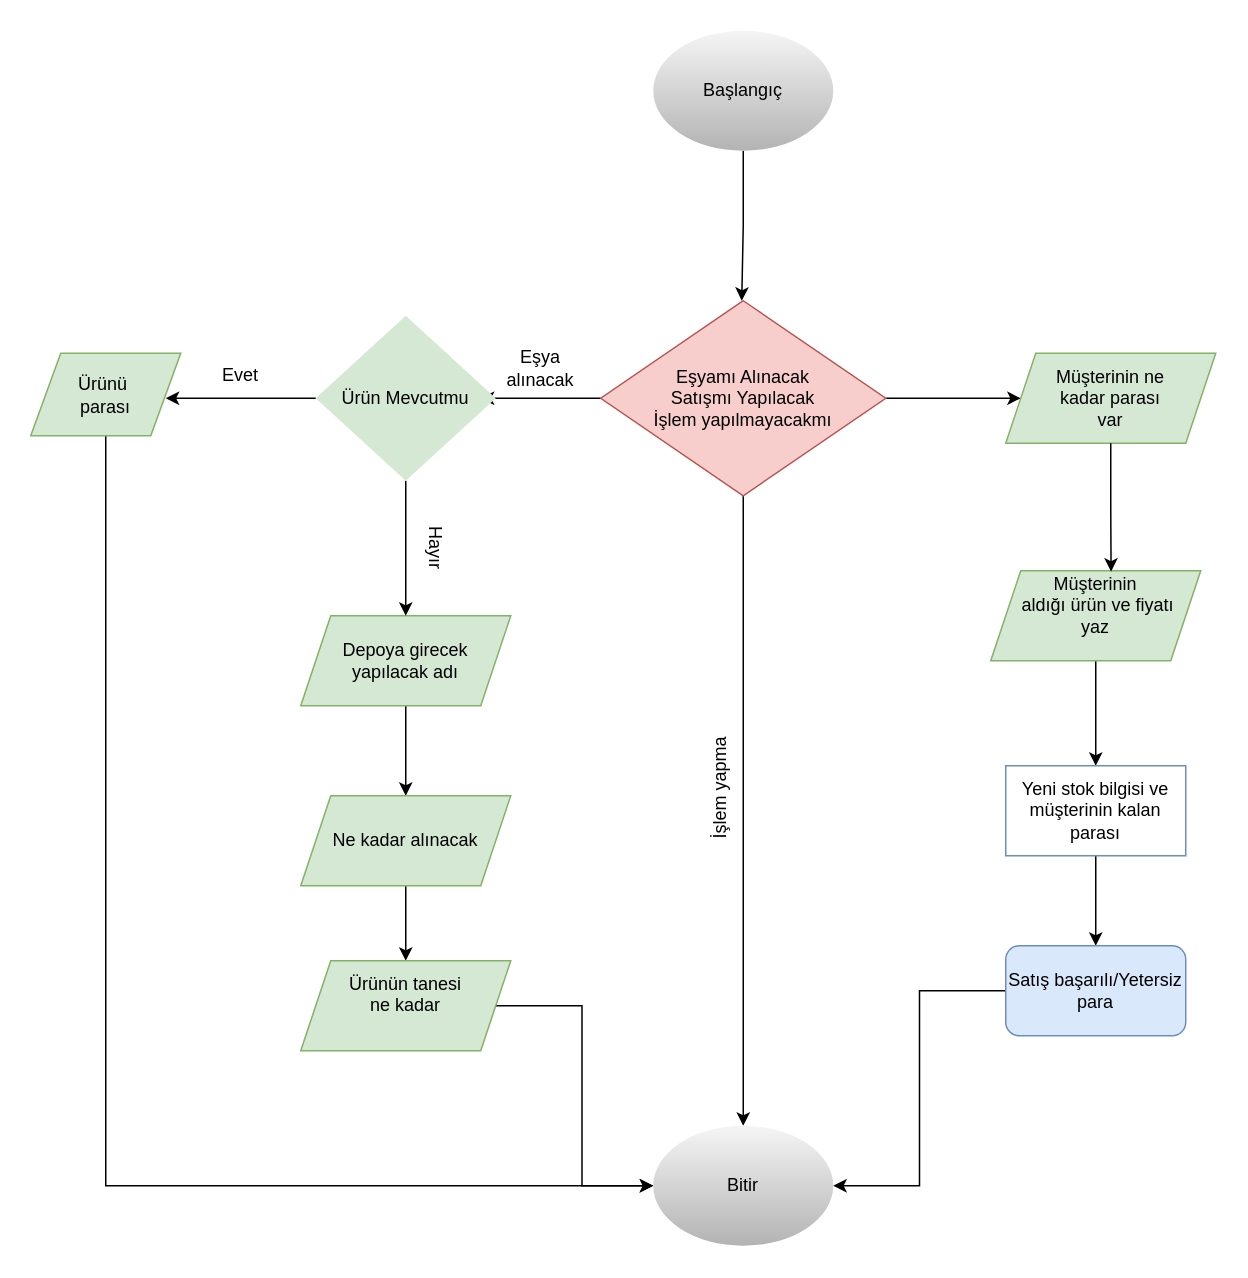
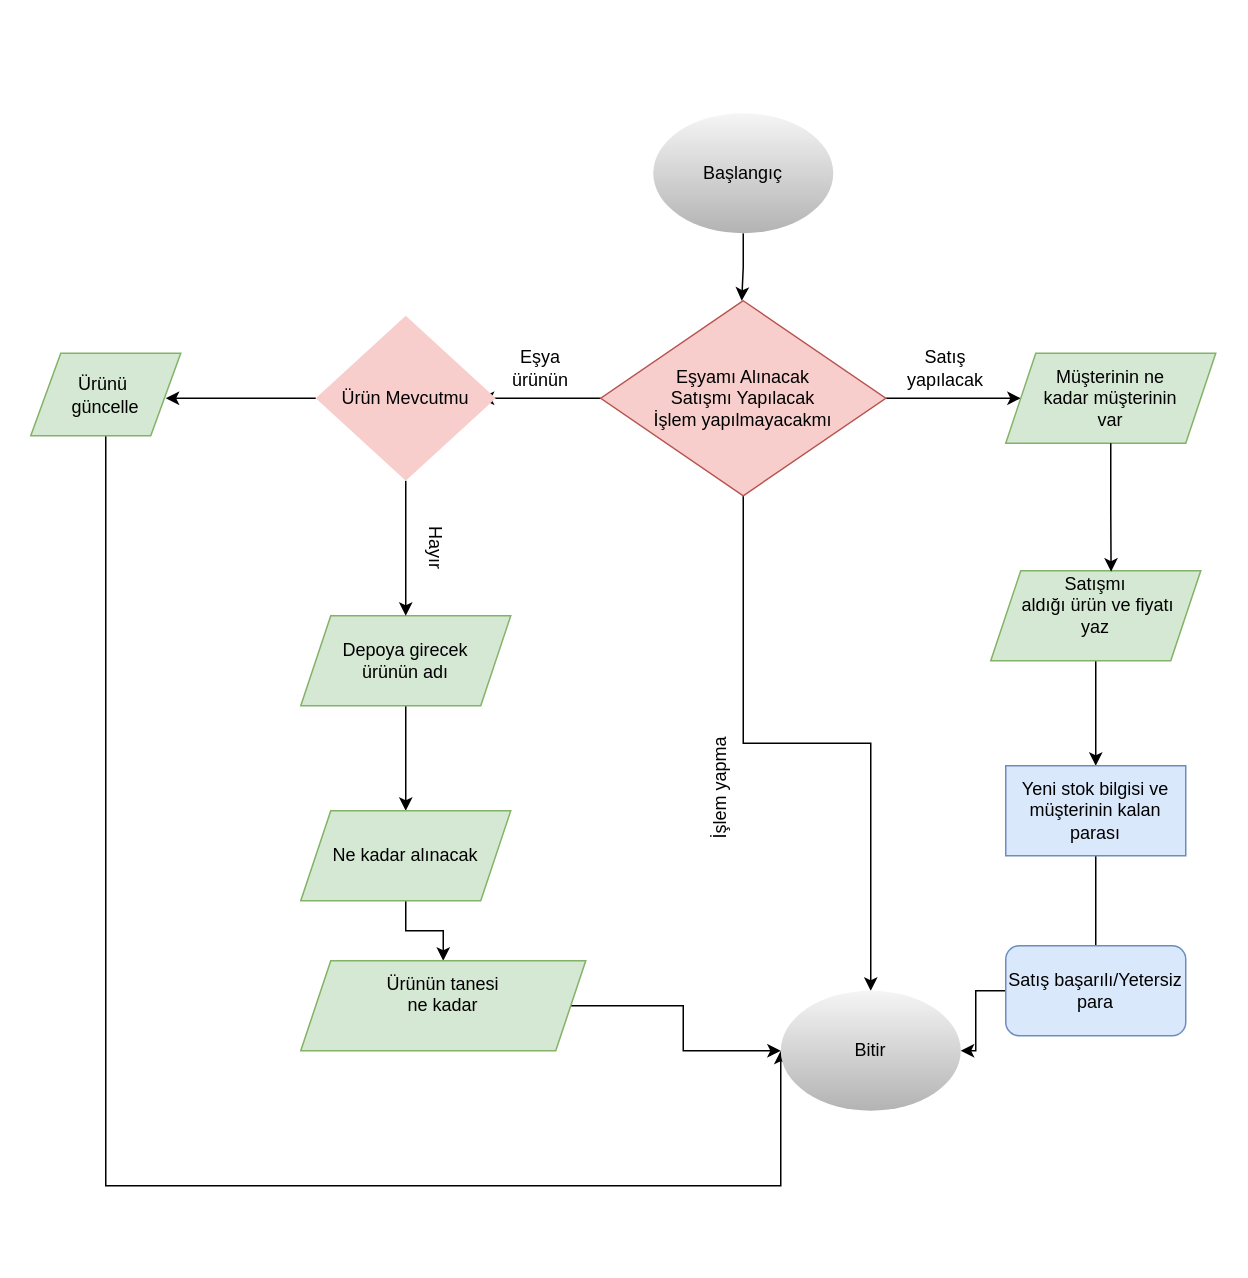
node "Başlangıç": moved (743, 91) -> (743, 173)
node "Eşya alınacak": label "Eşya alınacak" -> "Eşya ürünün"
node "Satış yapılacak": added
node "Evet": removed
node "Ürünü parası": label "Ürünü parası" -> "Ürünü güncelle"
node "Ürün Mevcutmu": fillcolor #d5e8d4 -> #f8cecc
node "Müşterinin ne kadar parası var": label "Müşterinin ne kadar parası var" -> "Müşterinin ne kadar müşterinin var"
node "Müşterinin aldığı ürün ve fiyatı yaz": label "Müşterinin aldığı ürün ve fiyatı yaz" -> "Satışmı aldığı ürün ve fiyatı yaz"
node "Depoya girecek yapılacak adı": label "Depoya girecek yapılacak adı" -> "Depoya girecek ürünün adı"
node "Yeni stok bilgisi ve müşterinin kalan parası": fillcolor #ffffff -> #dae8fc
node "Ne kadar alınacak": moved (406, 841) -> (406, 856)
edge "Yeni stok bilgisi ve müşterinin kalan parası" -> "Satış başarılı/Yetersiz para": arrowhead classic -> none
node "Ürünün tanesi ne kadar": size 210x90 -> 285x90
node "Bitir": moved (743, 1186) -> (871, 1051)
